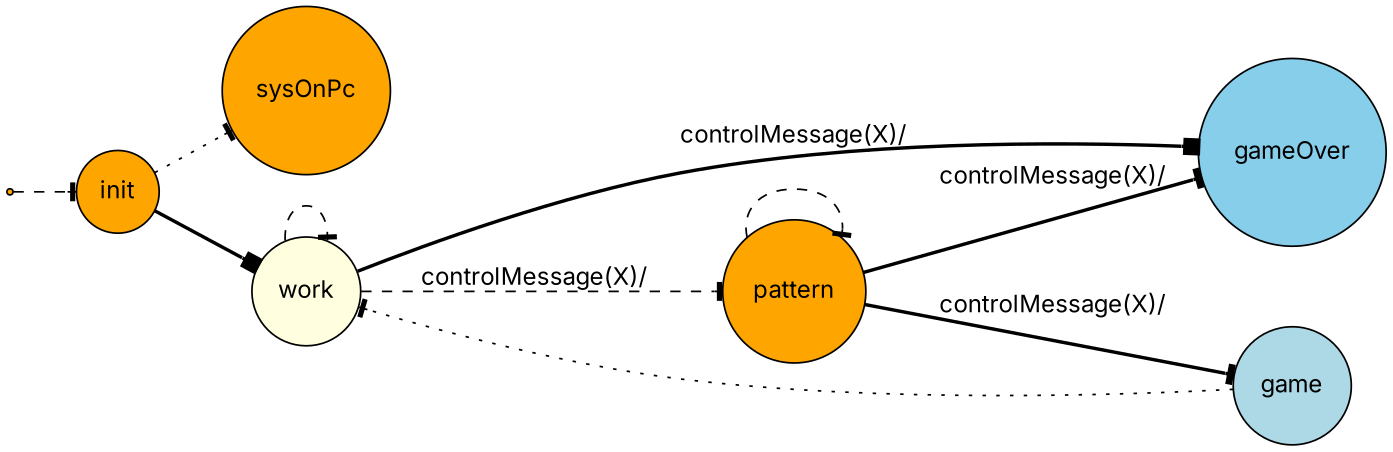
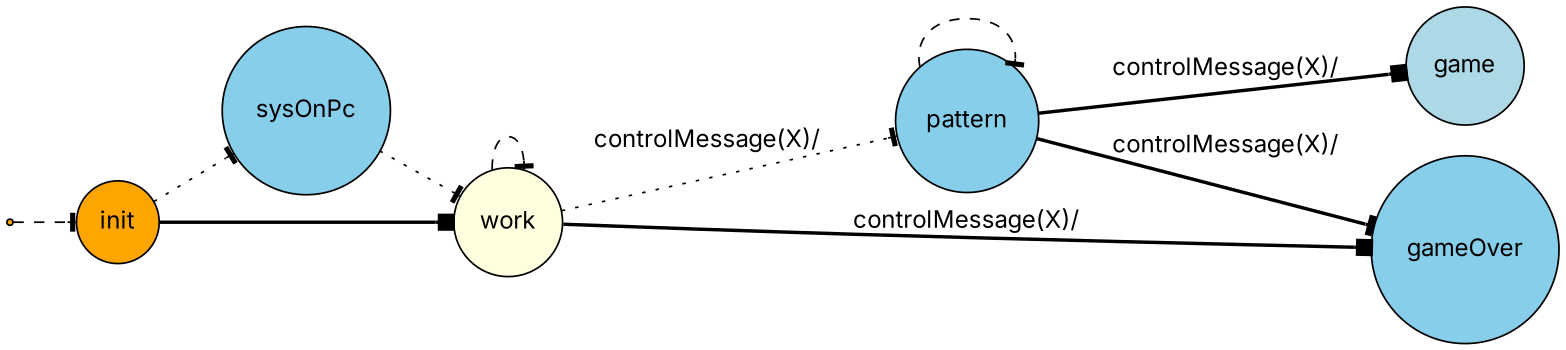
node "sysOnPc": fillcolor orange -> skyblue
edge "work" -> "pattern": style dashed -> dotted
node "pattern": fillcolor orange -> skyblue
edge "pattern" -> "game": arrowhead tee -> box
edge "game" -> "work": now "sysOnPc" -> "work"
